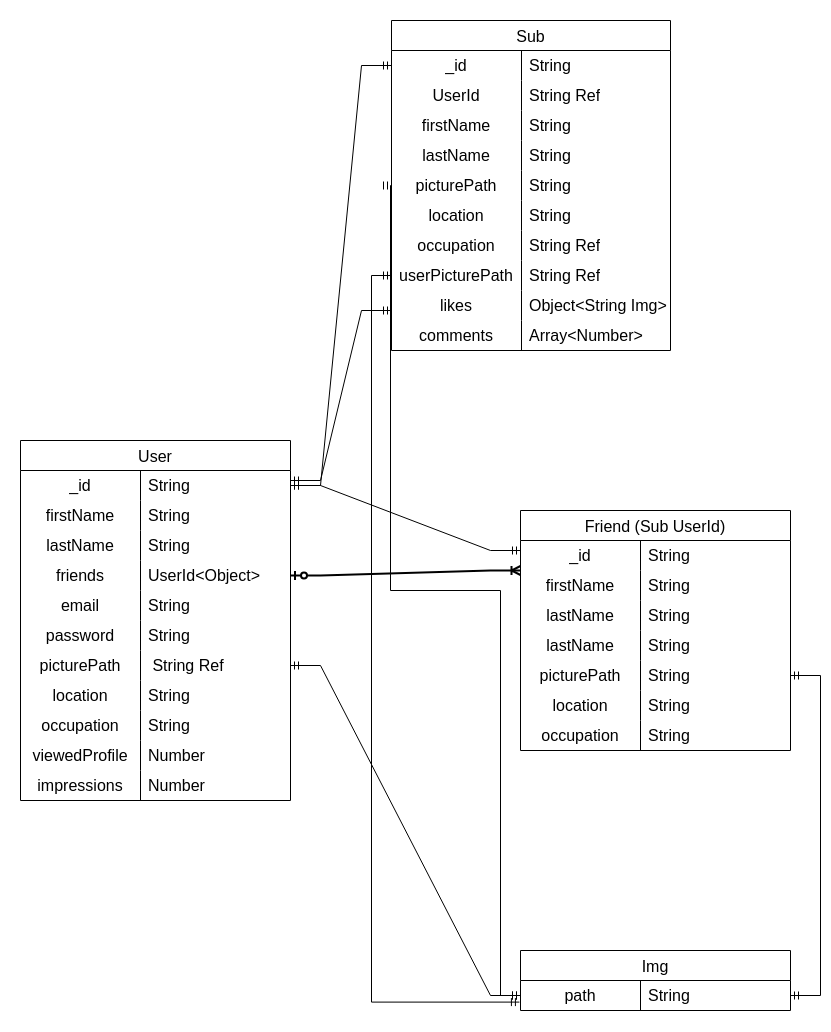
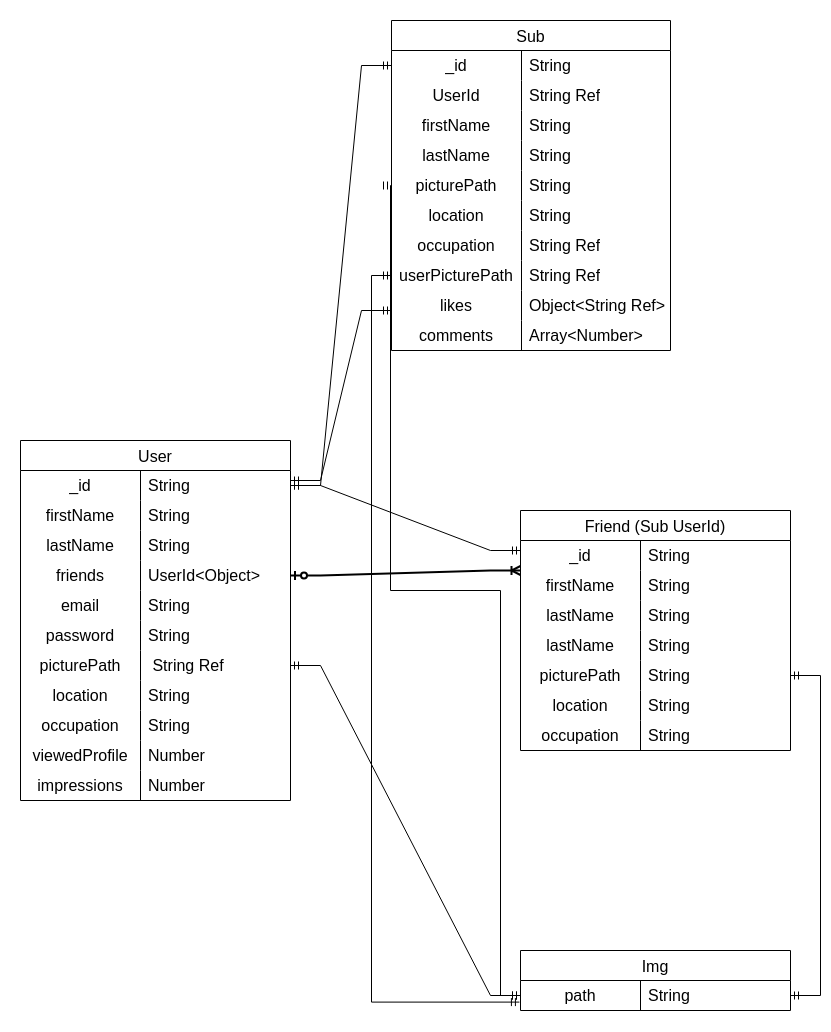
node "Object<String Img>": label "Object<String Img>" -> "Object<String Ref>"
